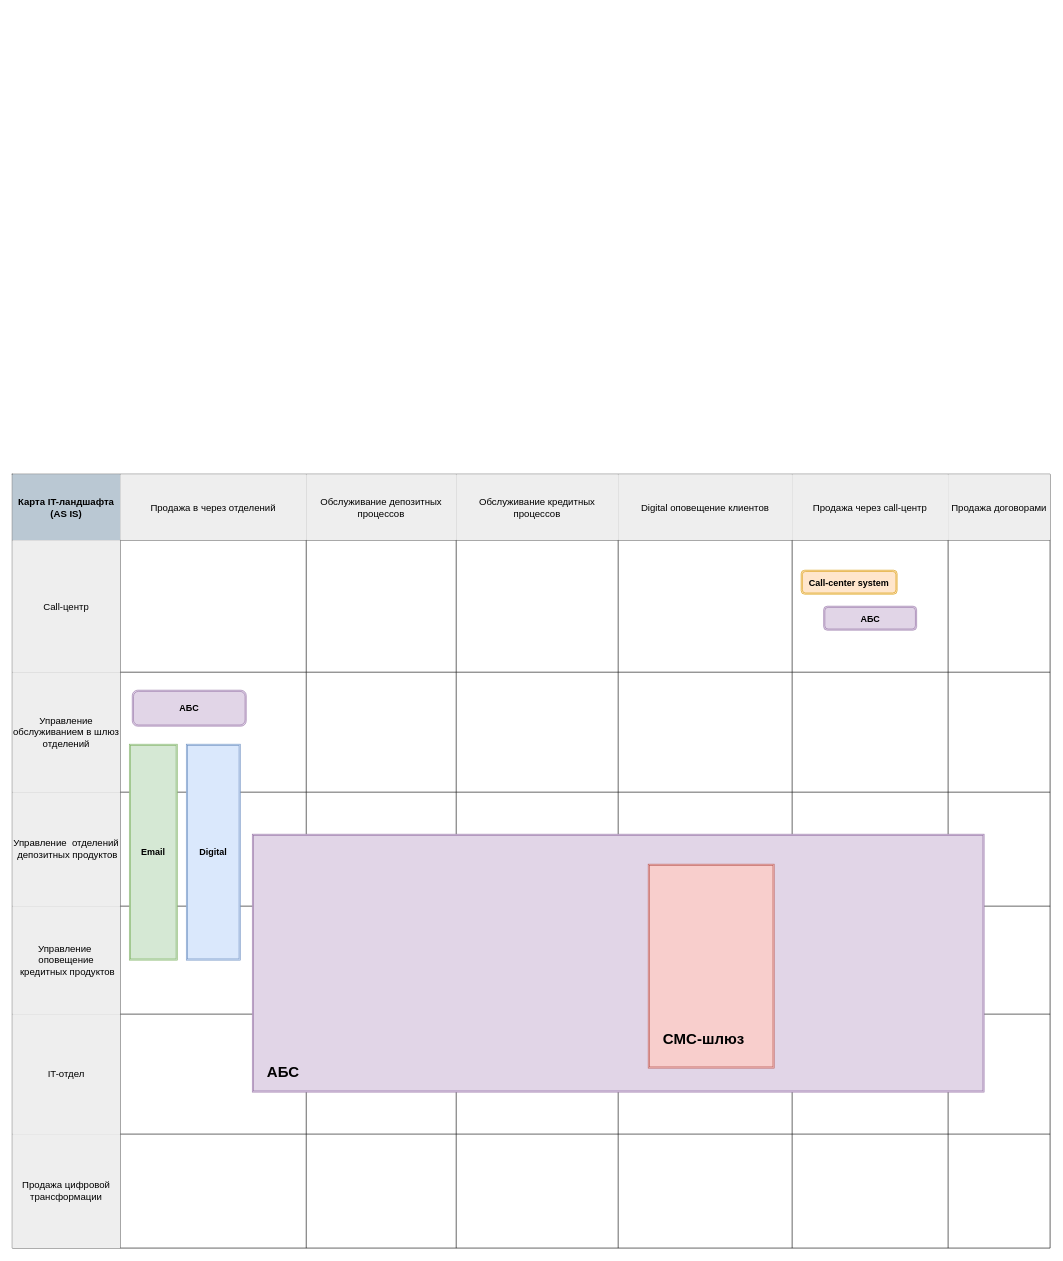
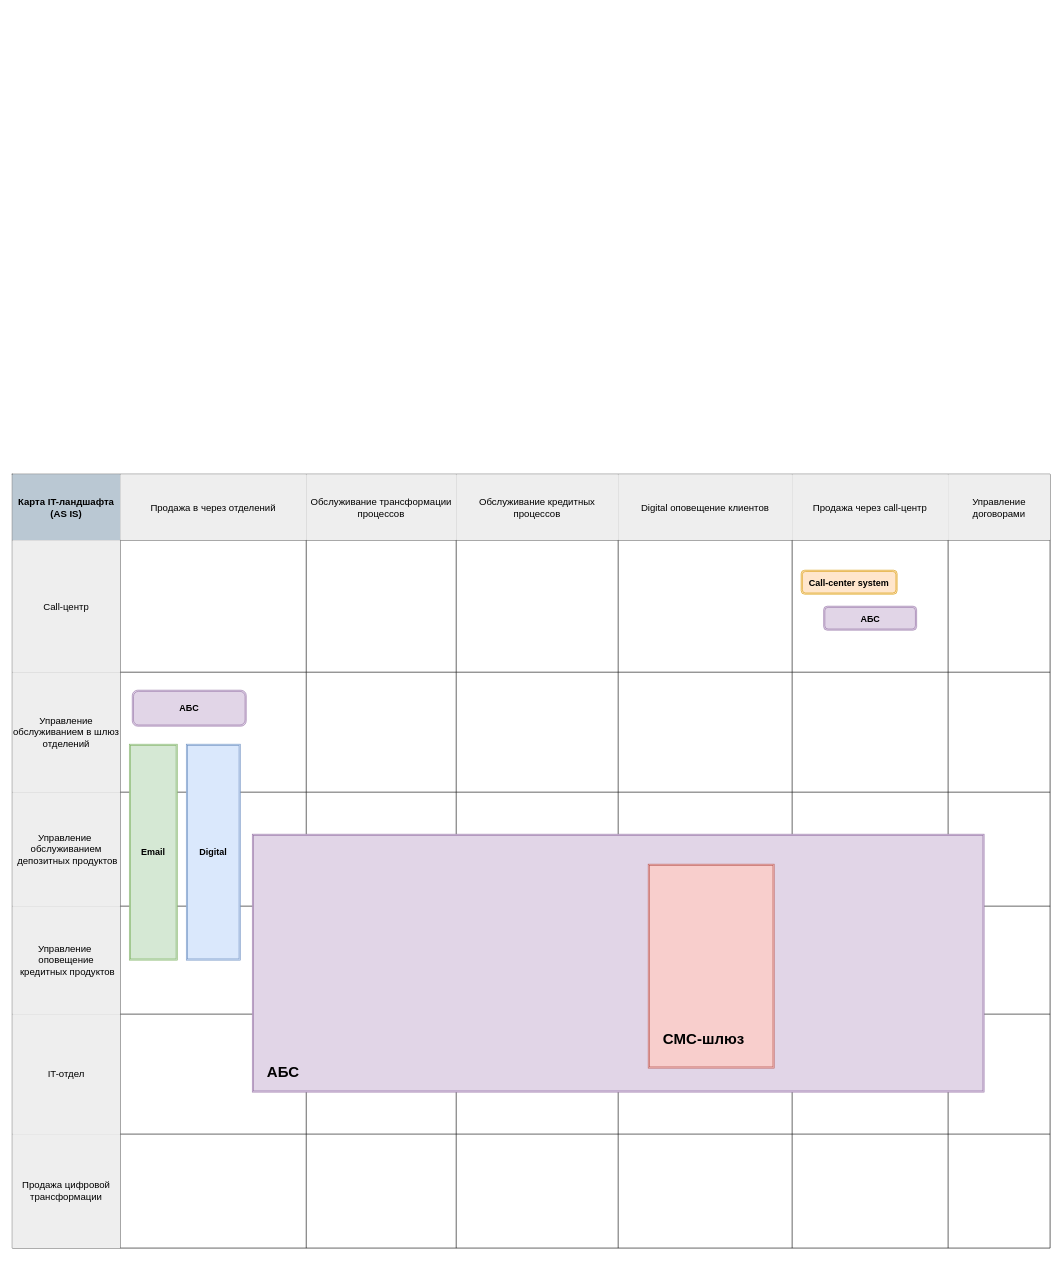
node "Обслуживание депозитных процессов": label "Обслуживание депозитных процессов" -> "Обслуживание трансформации процессов"
node "Продажа договорами": label "Продажа договорами" -> "Управление договорами"
node "Управление отделений депозитных продуктов": label "Управление отделений депозитных продуктов" -> "Управление обслуживанием депозитных продуктов"
